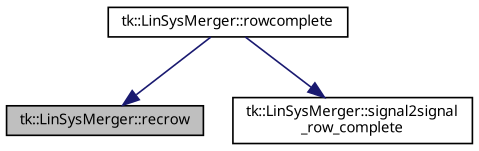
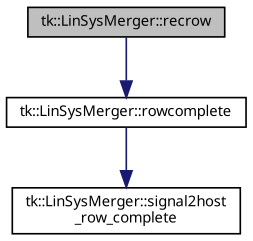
edge "tk::LinSysMerger::rowcomplete" -> "tk::LinSysMerger::recrow": reversed
node "tk::LinSysMerger::signal2signal _row_complete": label "tk::LinSysMerger::signal2signal _row_complete" -> "tk::LinSysMerger::signal2host _row_complete"
